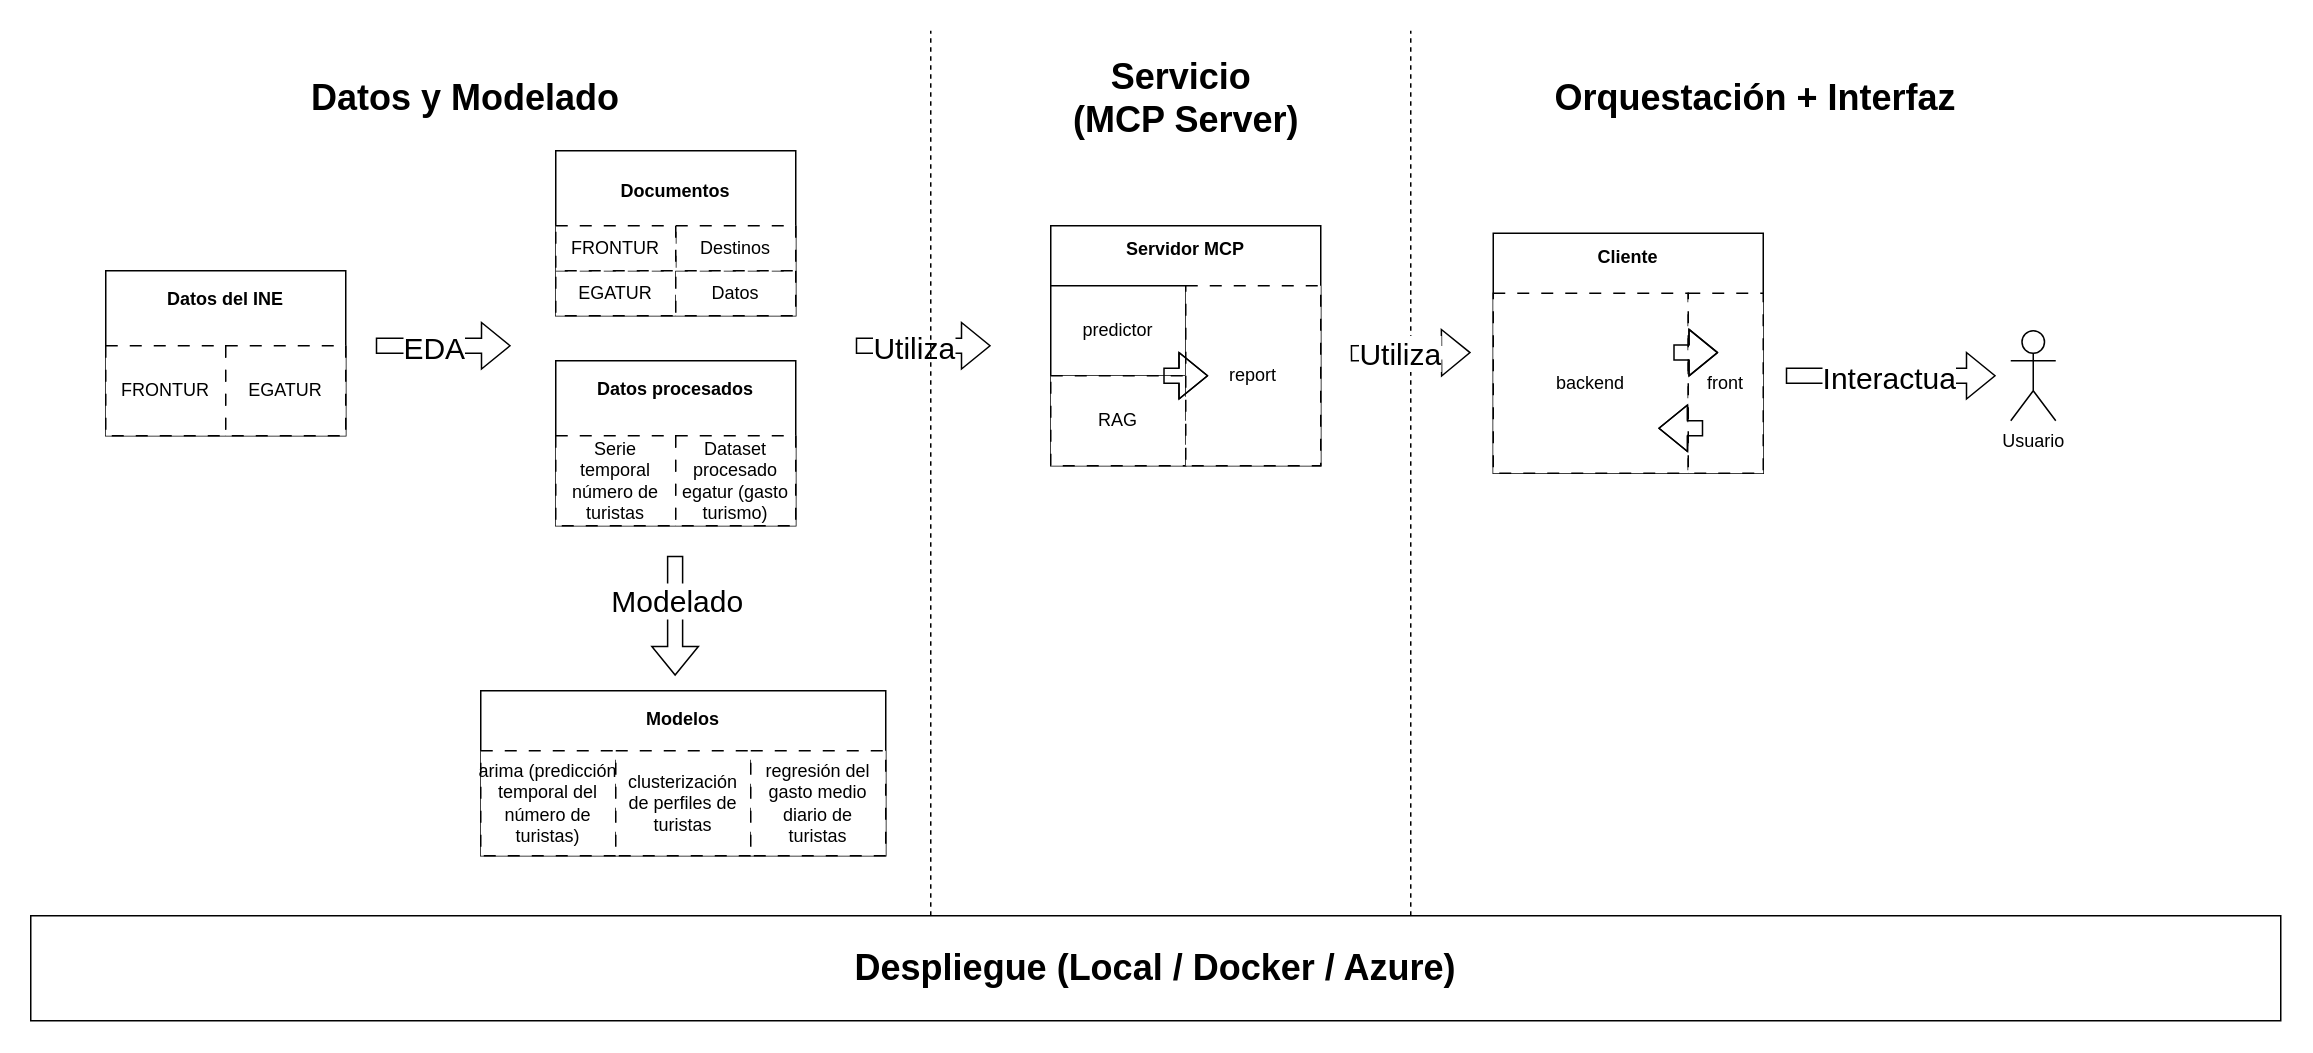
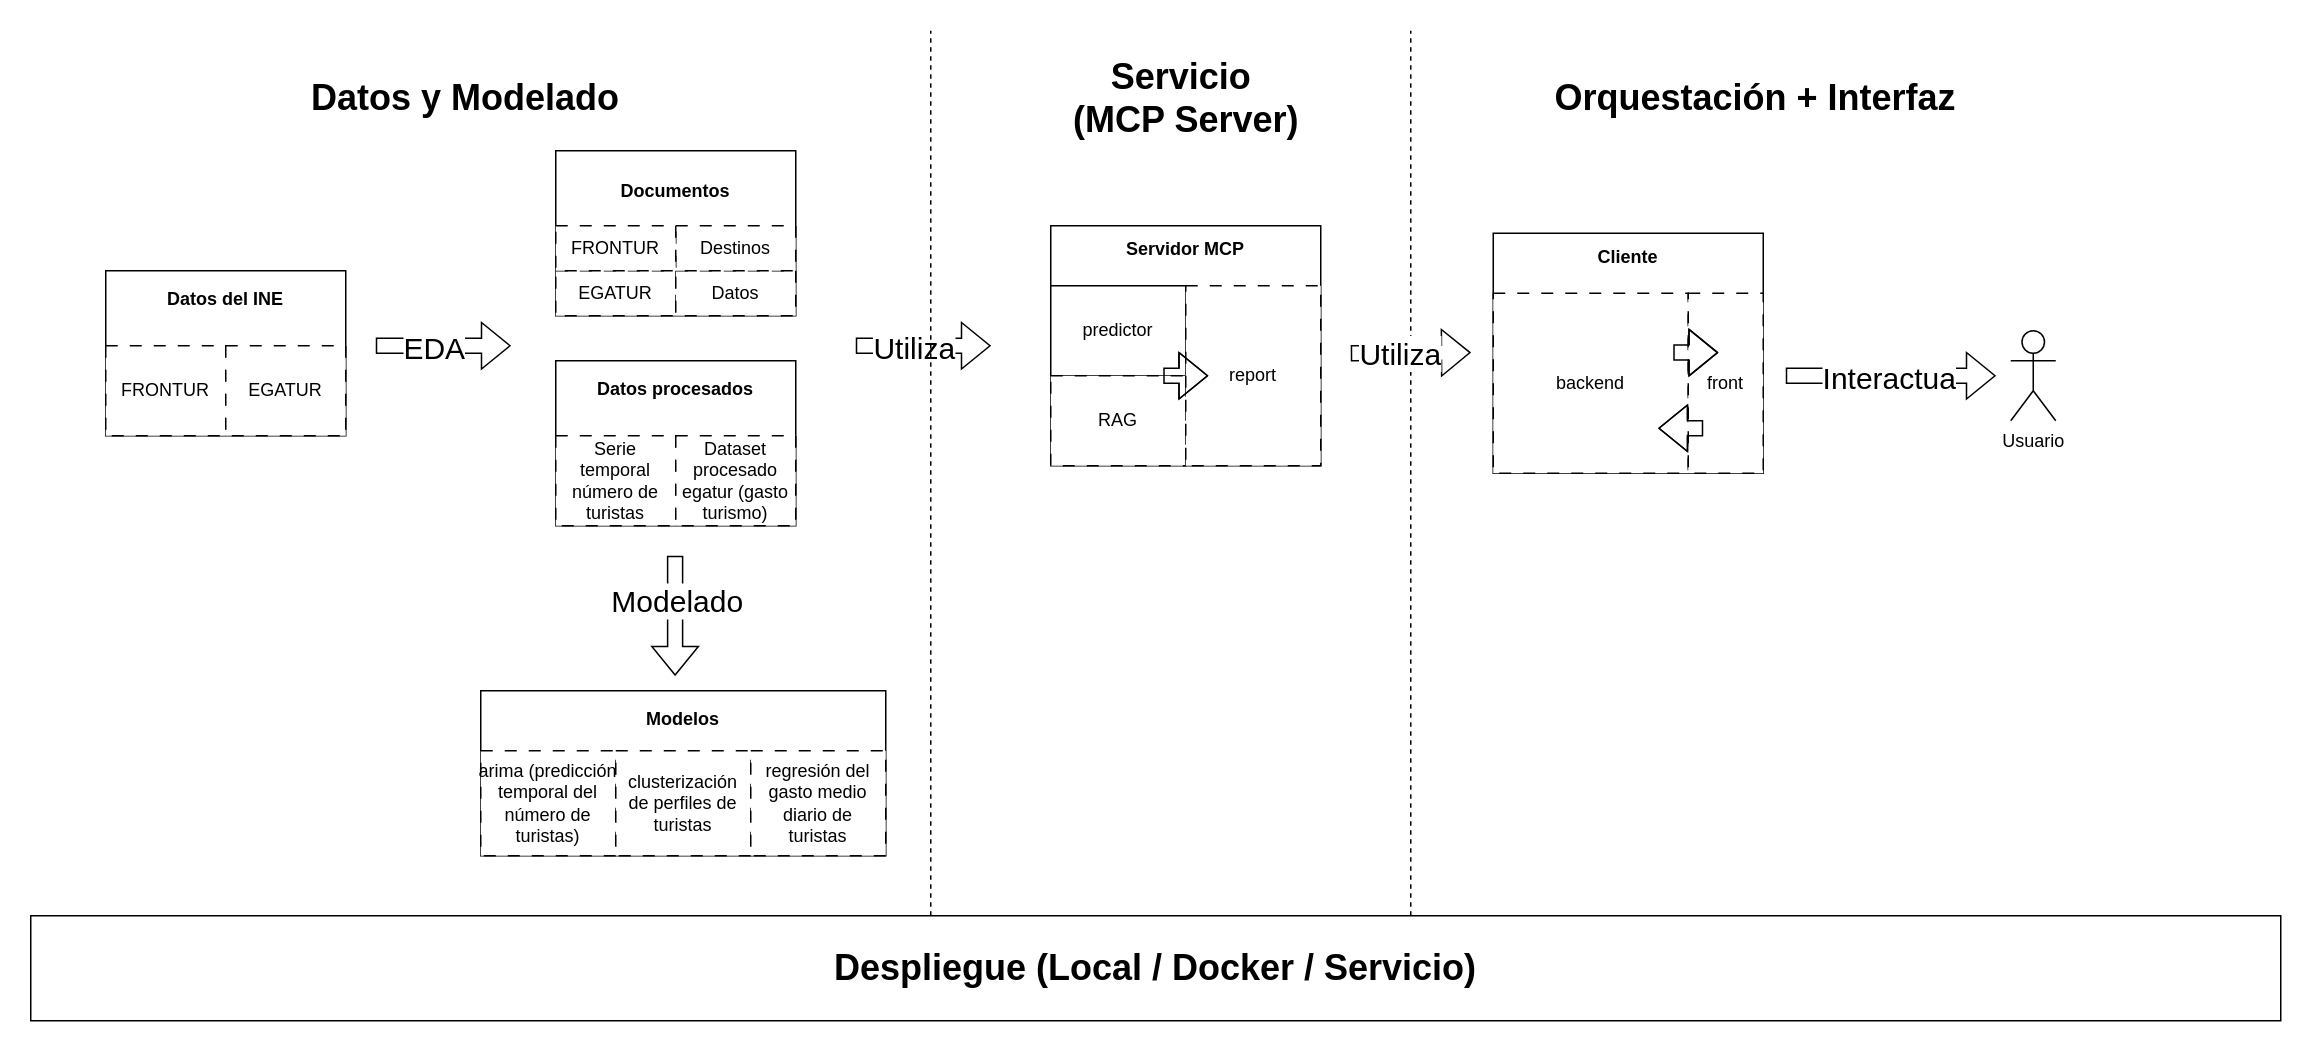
node "Despliegue (Local / Docker / Azure)": label "Despliegue (Local / Docker / Azure)" -> "Despliegue (Local / Docker / Servicio)"
